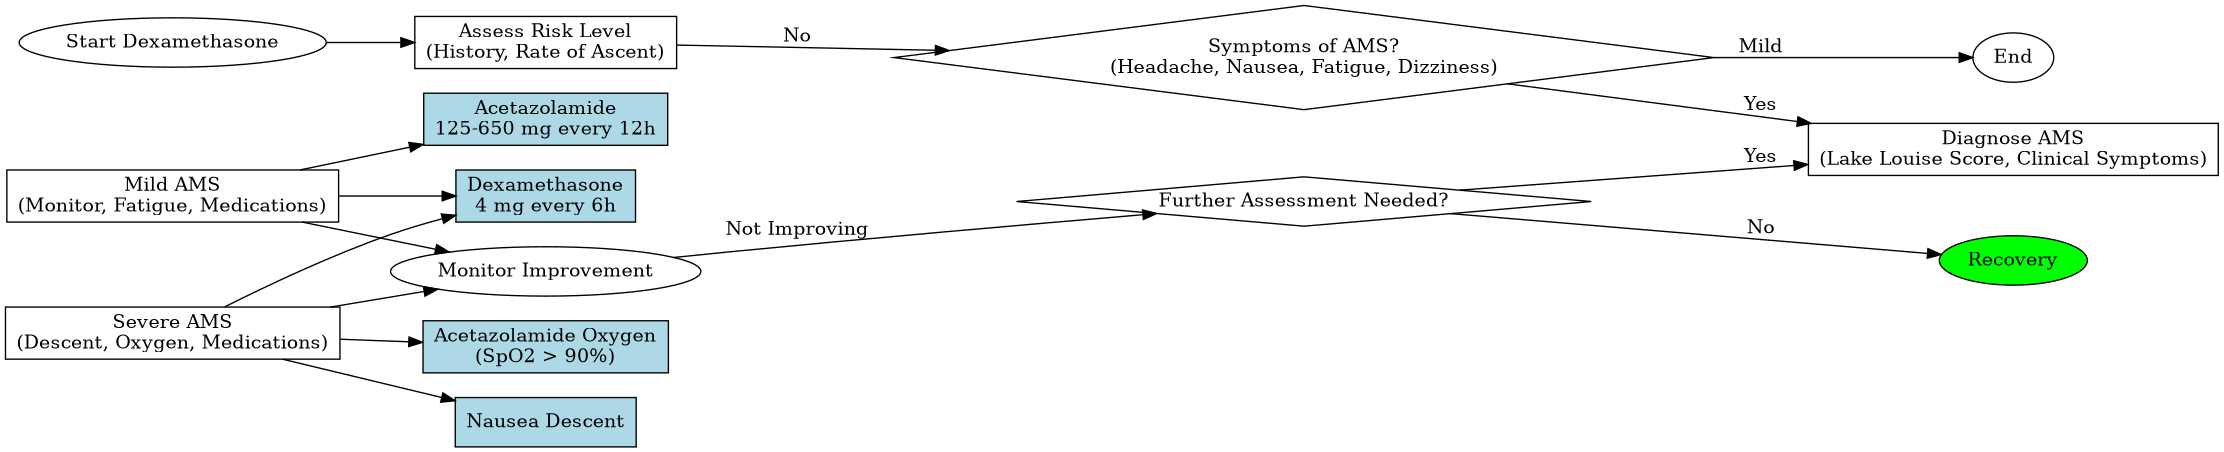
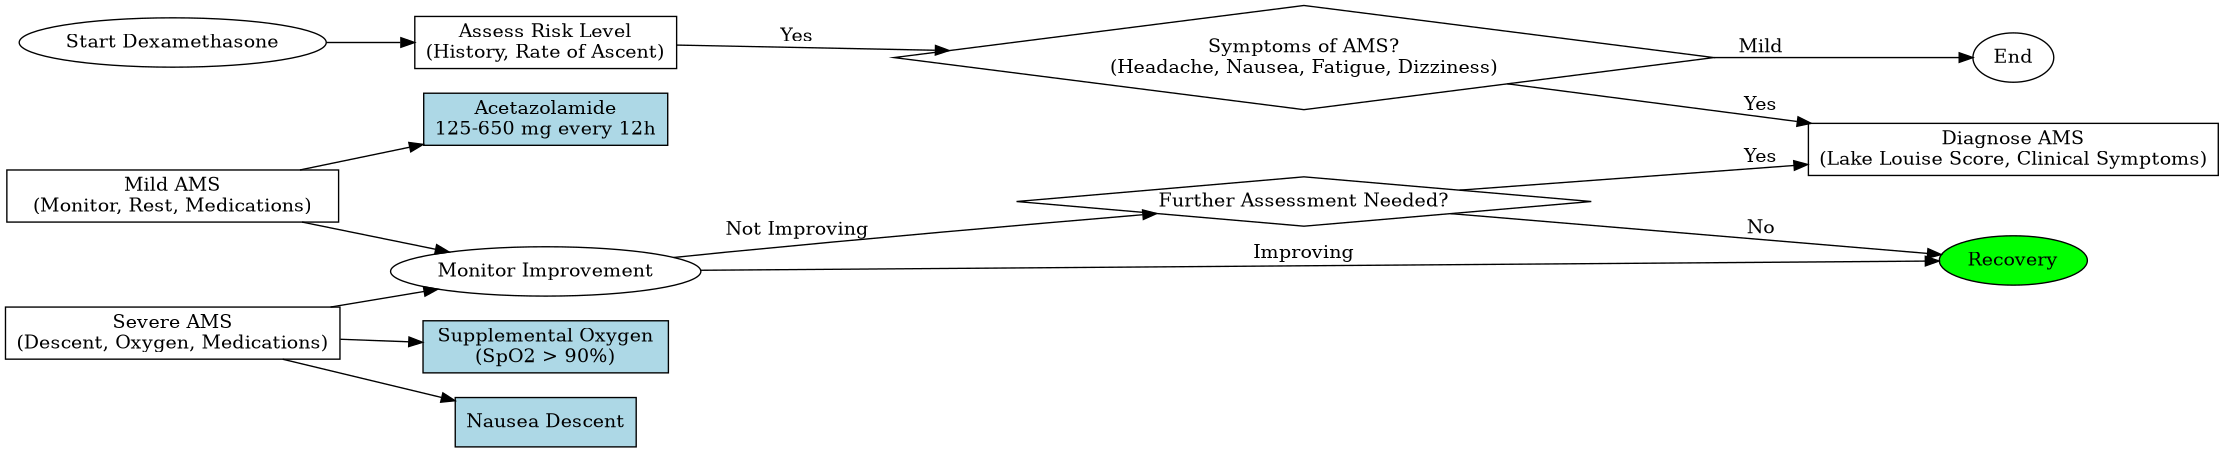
edge "Assess Risk Level (History, Rate of Ascent)" -> "Symptoms of AMS? (Headache, Nausea, Fatigue, Dizziness)": label "No" -> "Yes"
node "Mild AMS (Monitor, Fatigue, Medications)": label "Mild AMS (Monitor, Fatigue, Medications)" -> "Mild AMS (Monitor, Rest, Medications)"
node "Dexamethasone 4 mg every 6h": removed
edge "Monitor Improvement" -> "Recovery": added, label "Improving"
node "Acetazolamide Oxygen (SpO2 > 90%)": label "Acetazolamide Oxygen (SpO2 > 90%)" -> "Supplemental Oxygen (SpO2 > 90%)"
